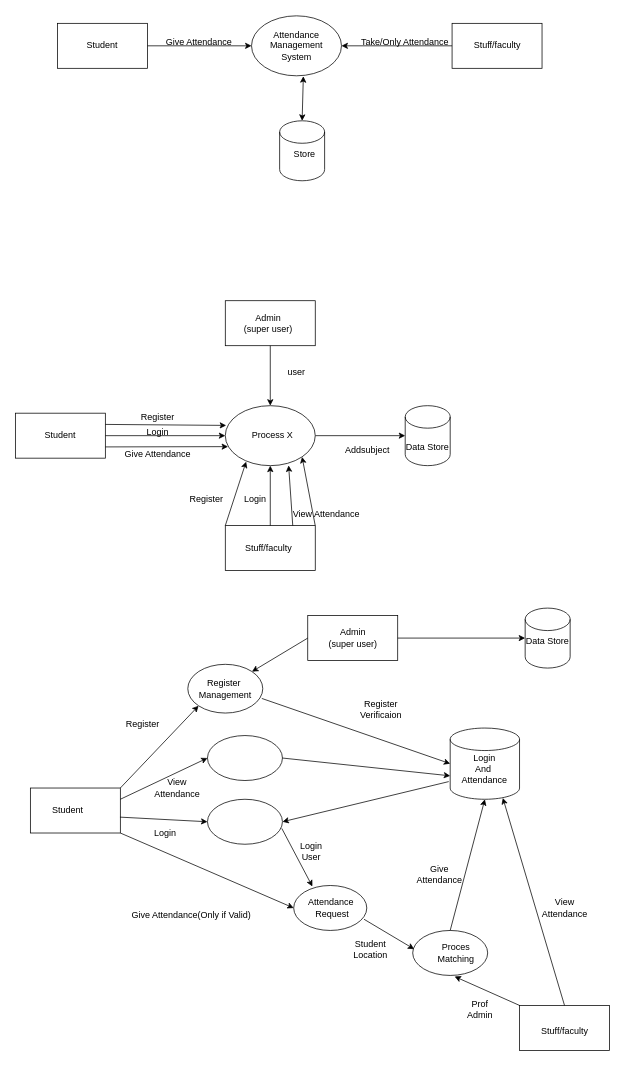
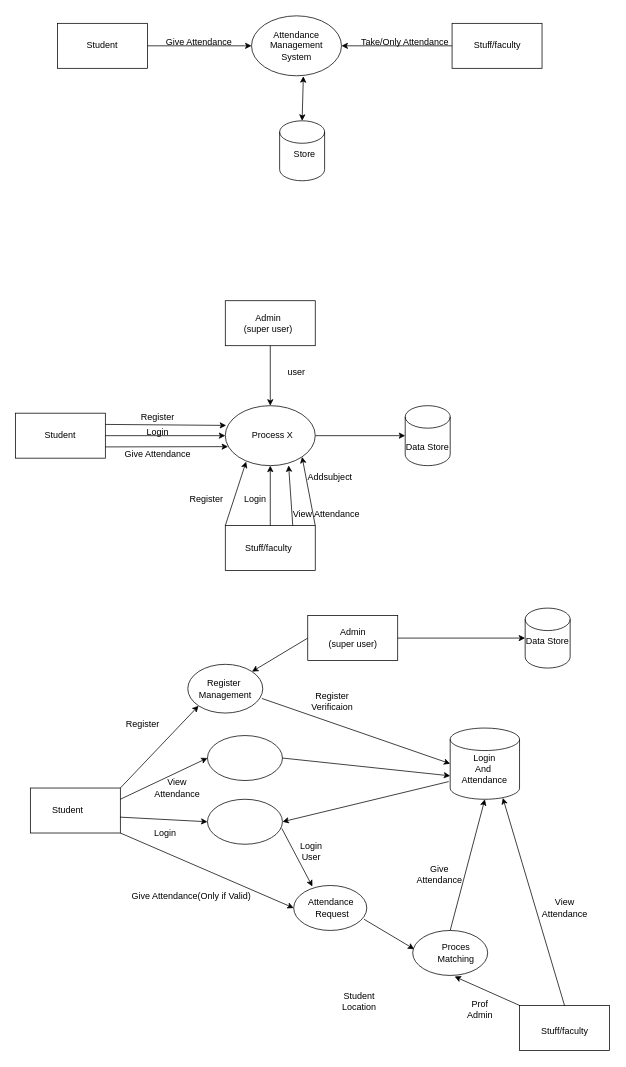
node "Addsubject": moved (368, 450) -> (330, 477)
node "Register Verificaion": moved (381, 709) -> (332, 702)
node "Give Attendance(Only if Valid)": moved (192, 915) -> (192, 897)
node "Student Location": moved (371, 949) -> (359, 1002)
